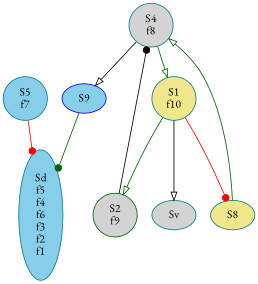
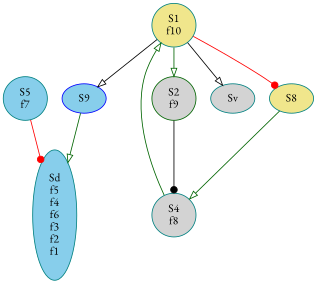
edge "S4 f8" -> "S9": now "S1 f10" -> "S9"
edge "S9" -> "Sd f5 f4 f6 f3 f2 f1": arrowhead dot -> onormal
